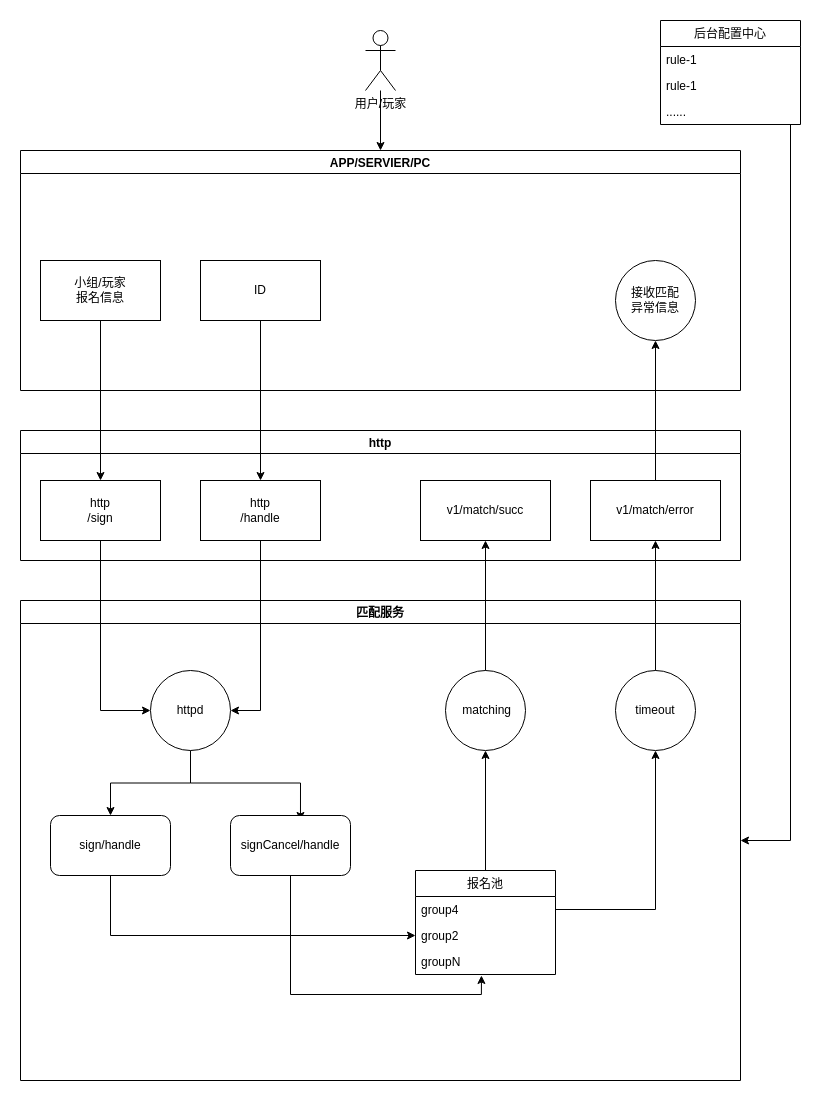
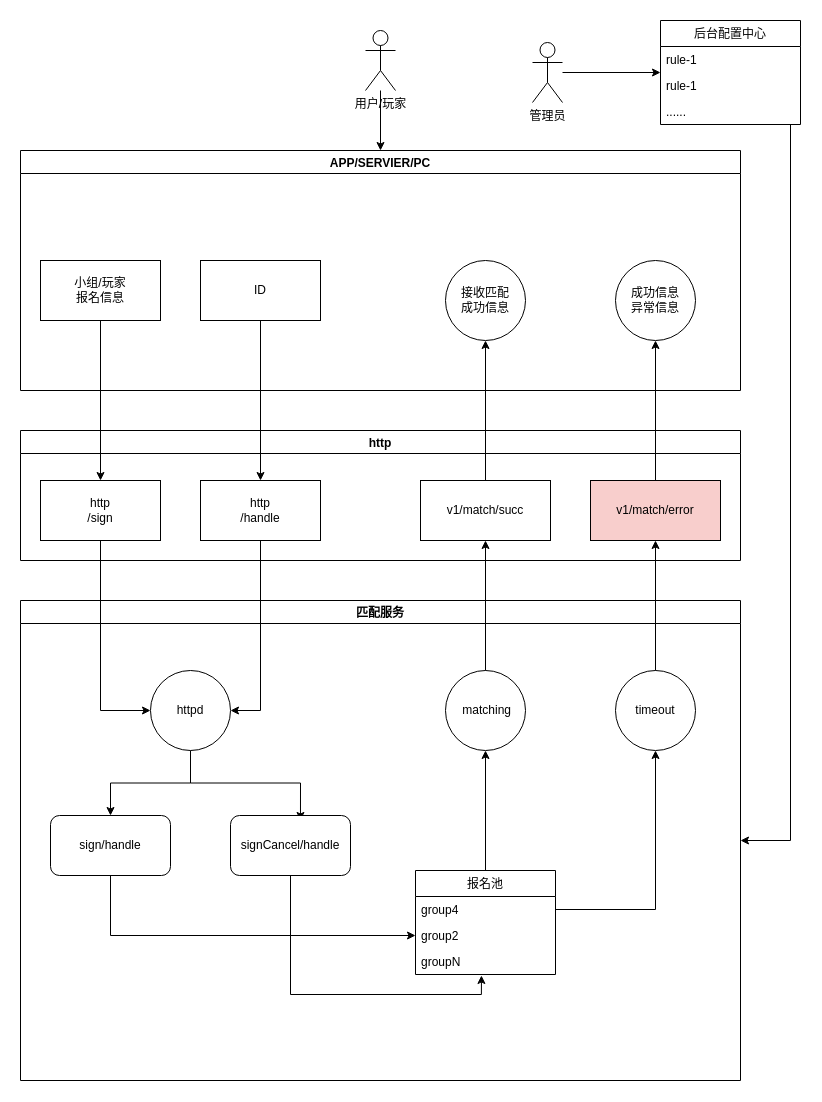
node "管理员": added
edge "管理员" -> "后台配置中心": added
node "接收匹配 成功信息": added
node "接收匹配 异常信息": label "接收匹配 异常信息" -> "成功信息 异常信息"
edge "v1/match/succ" -> "接收匹配 成功信息": added
node "v1/match/error": fillcolor #ffffff -> #f8cecc
